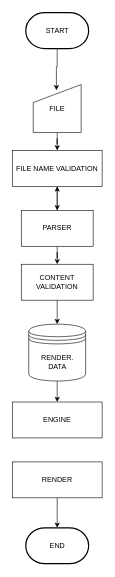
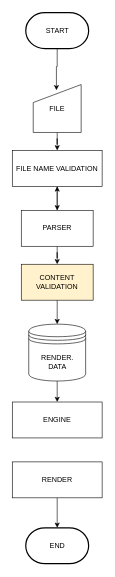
node "CONTENT VALIDATION": fillcolor #ffffff -> #fff2cc
